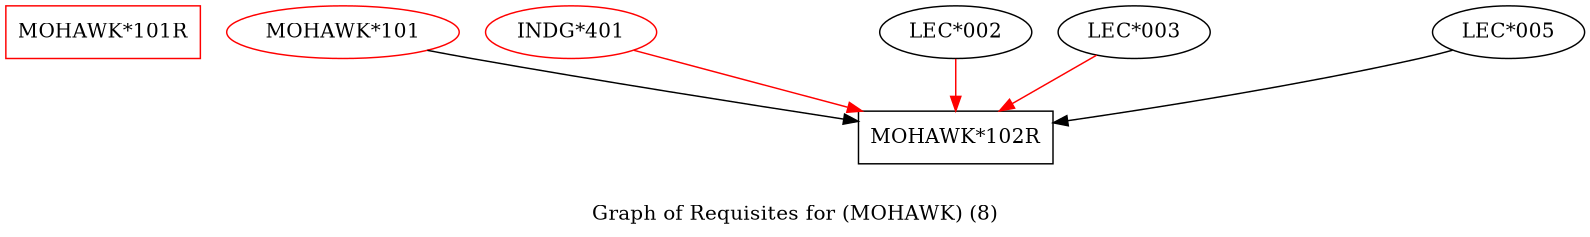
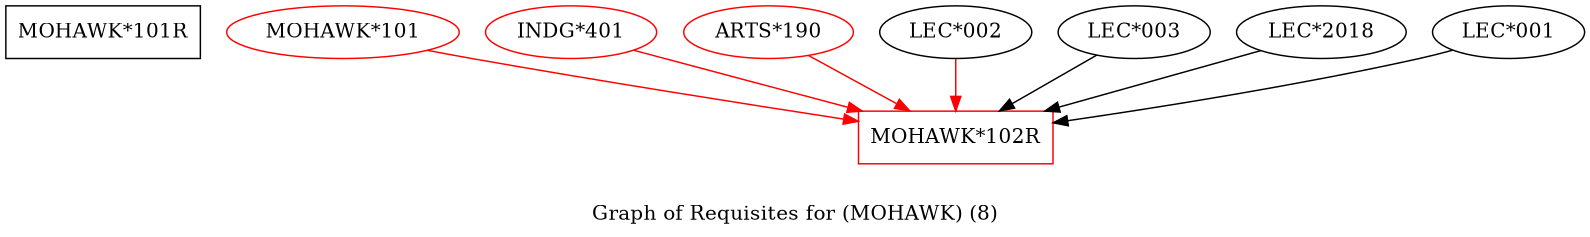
node "MOHAWK*101R": color red -> black
node "ARTS*190": added
node "LEC*2018": added
node "LEC*005": label "LEC*005" -> "LEC*001"
edge "LEC*003" -> "MOHAWK*102R": color red -> black
edge "MOHAWK*101" -> "MOHAWK*102R": color black -> red
node "MOHAWK*102R": color black -> red
